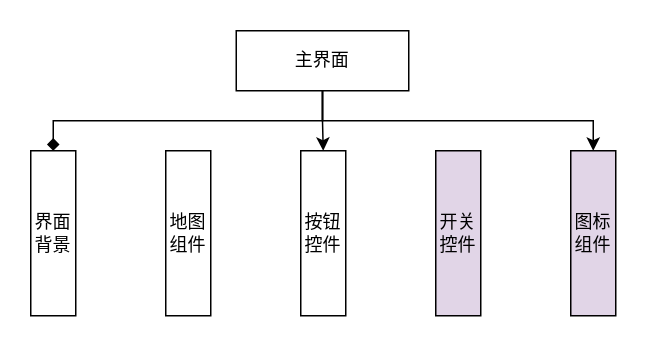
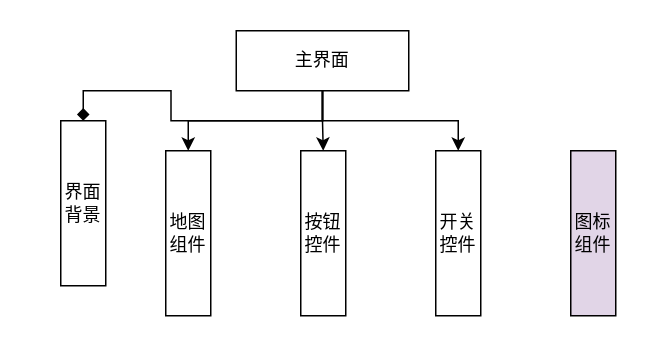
edge "主界面" -> "图标组件": removed
edge "主界面" -> "地图组件": added
edge "主界面" -> "开关控件": added
node "界面背景": moved (53, 233) -> (83, 203)
node "开关控件": fillcolor #e1d5e7 -> #ffffff
